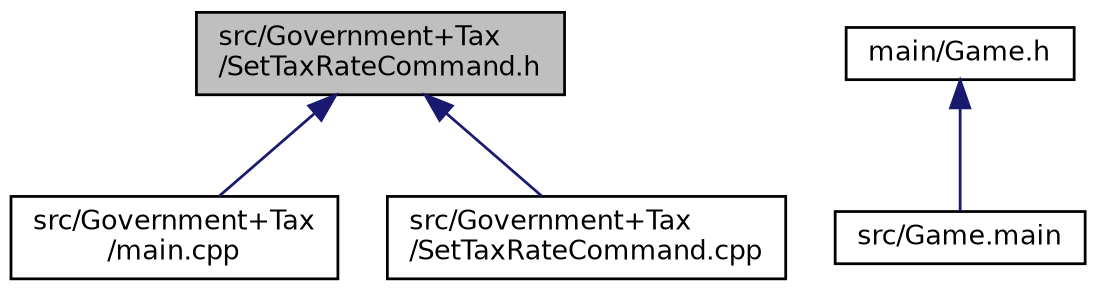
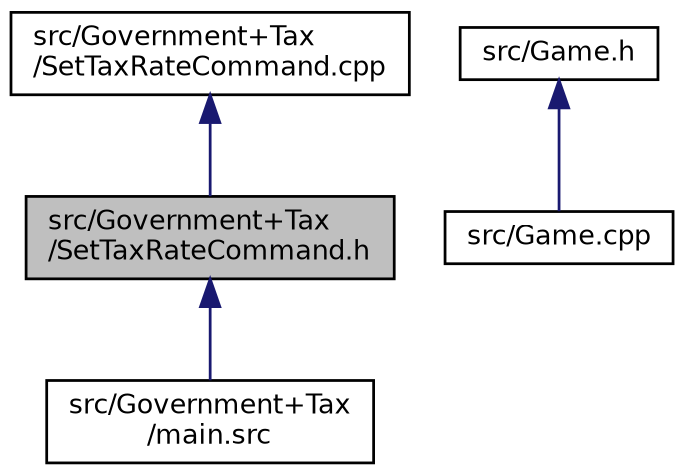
node "main/Game.h": label "main/Game.h" -> "src/Game.h"
edge "src/Government+Tax /SetTaxRateCommand.cpp" -> "src/Government+Tax /SetTaxRateCommand.h": reversed
node "src/Government+Tax /main.cpp": label "src/Government+Tax /main.cpp" -> "src/Government+Tax /main.src"
node "src/Game.main": label "src/Game.main" -> "src/Game.cpp"
